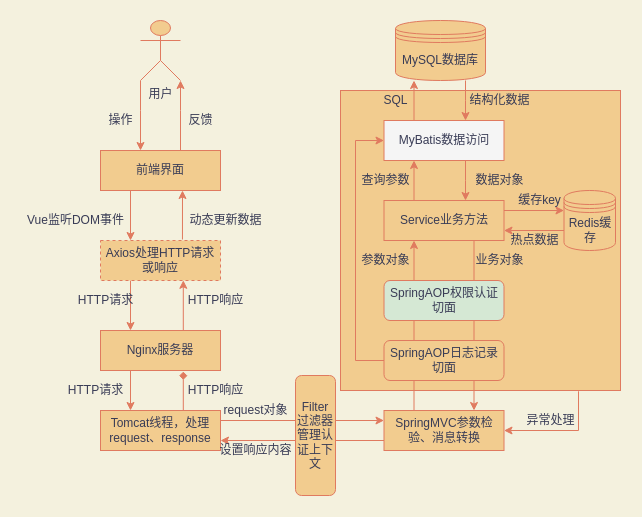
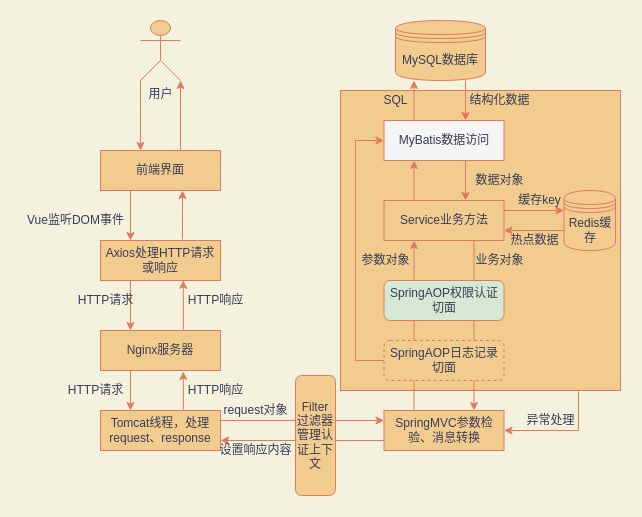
node "操作": removed
node "反馈": removed
node "查询参数": removed
node "动态更新数据": removed
node "Axios处理HTTP请求或响应": style dashed -> solid
node "SpringAOP日志记录切面": style solid -> dashed
edge "Tomcat线程，处理request、response" -> "Nginx服务器": arrowhead diamond -> classic
